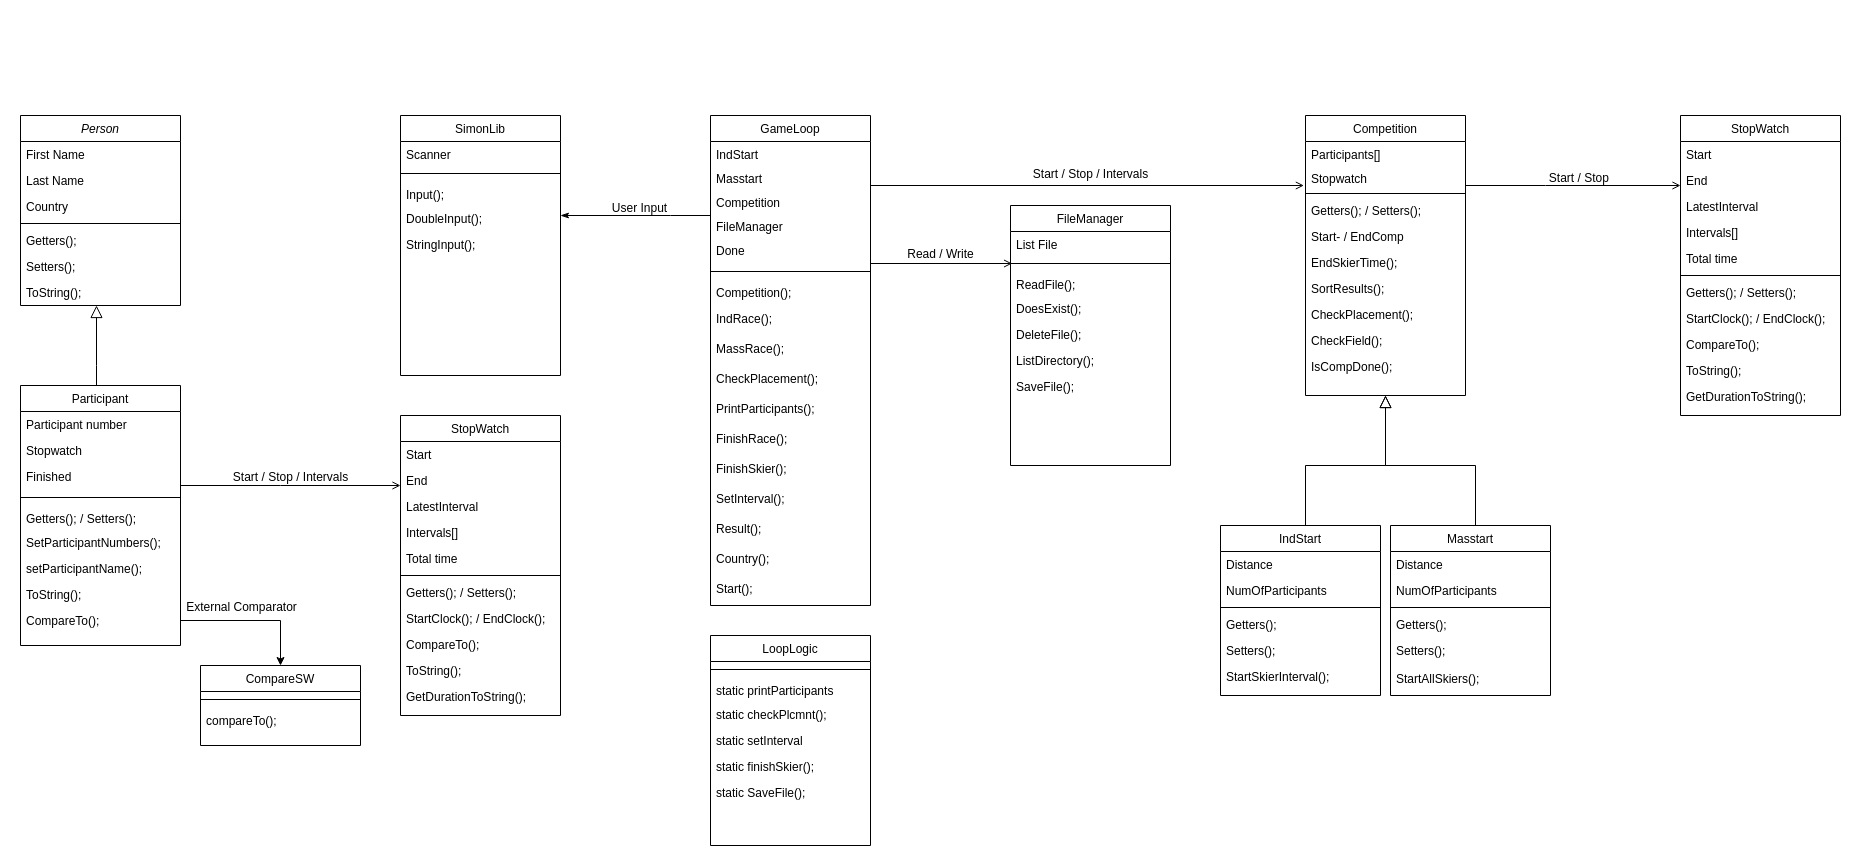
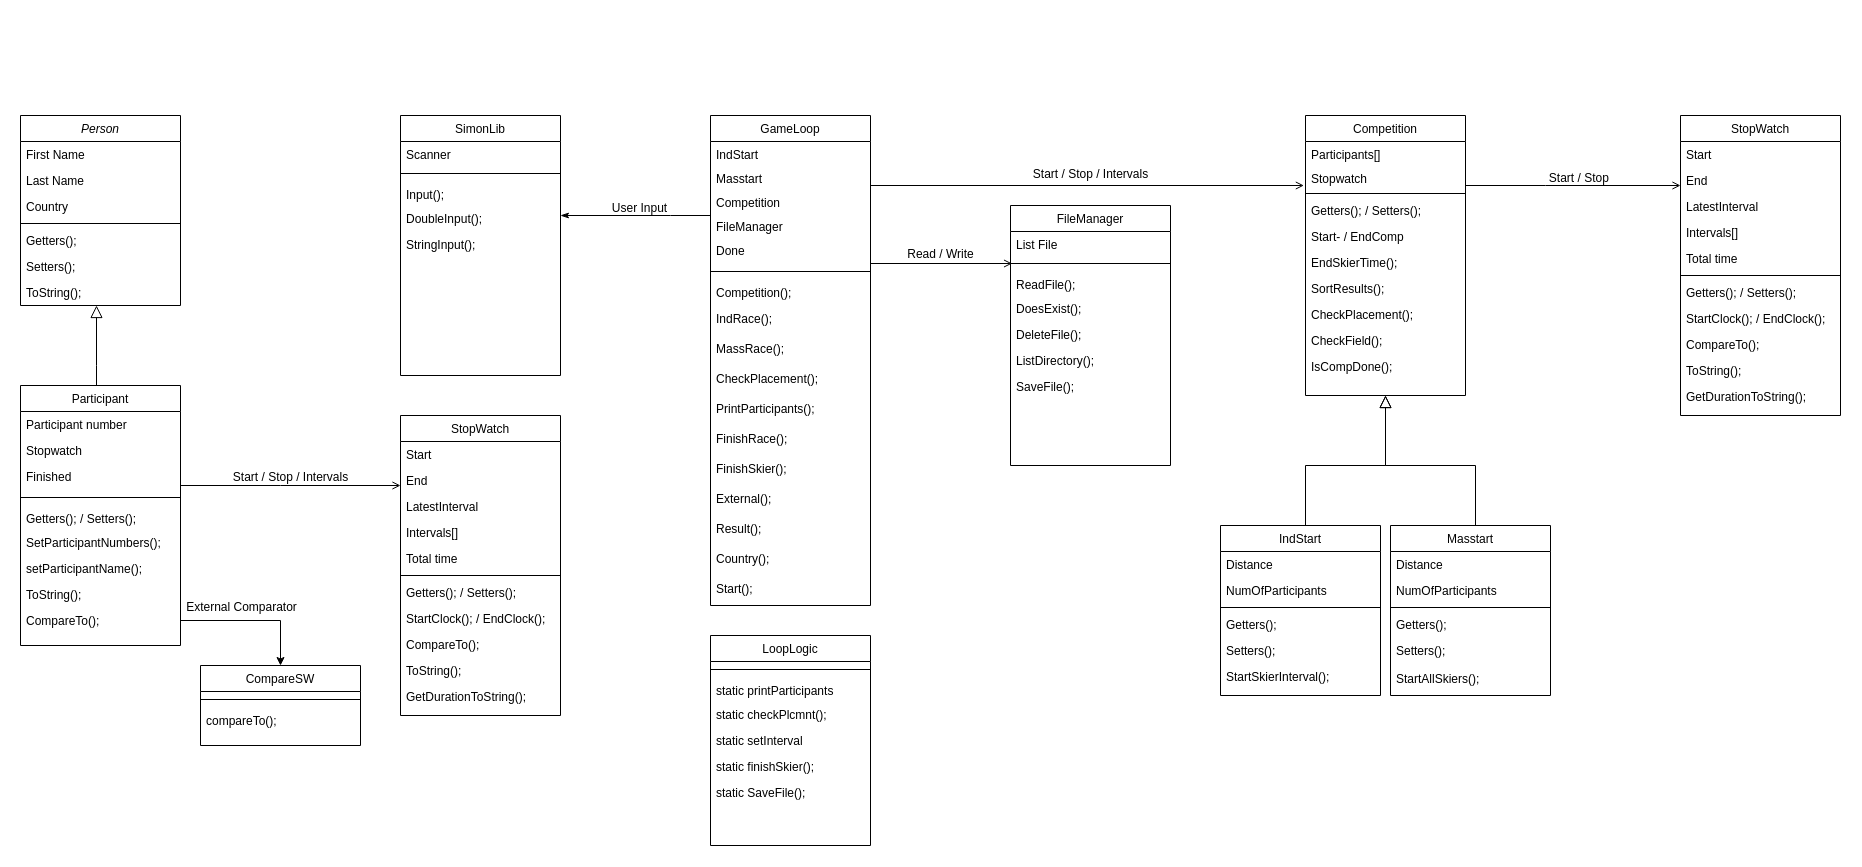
node "SetInterval();": label "SetInterval();" -> "External();"
